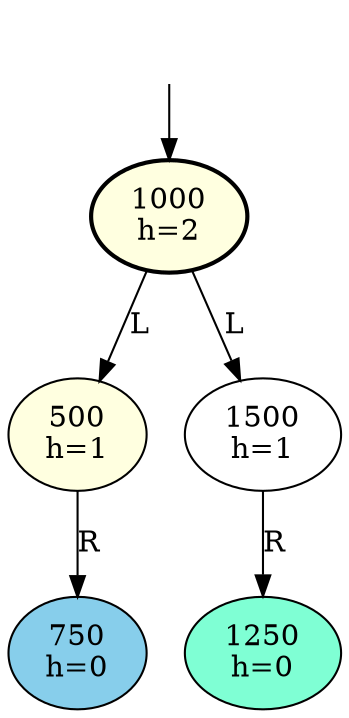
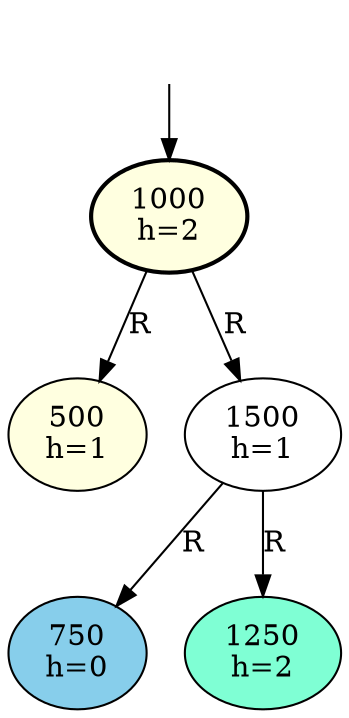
edge "1000 h=2" -> "500 h=1": label "L" -> "R"
edge "1000 h=2" -> "1500 h=1": label "L" -> "R"
edge "500 h=1" -> "750 h=0": now "1500 h=1" -> "750 h=0"
node "1250 h=0": label "1250 h=0" -> "1250 h=2"
